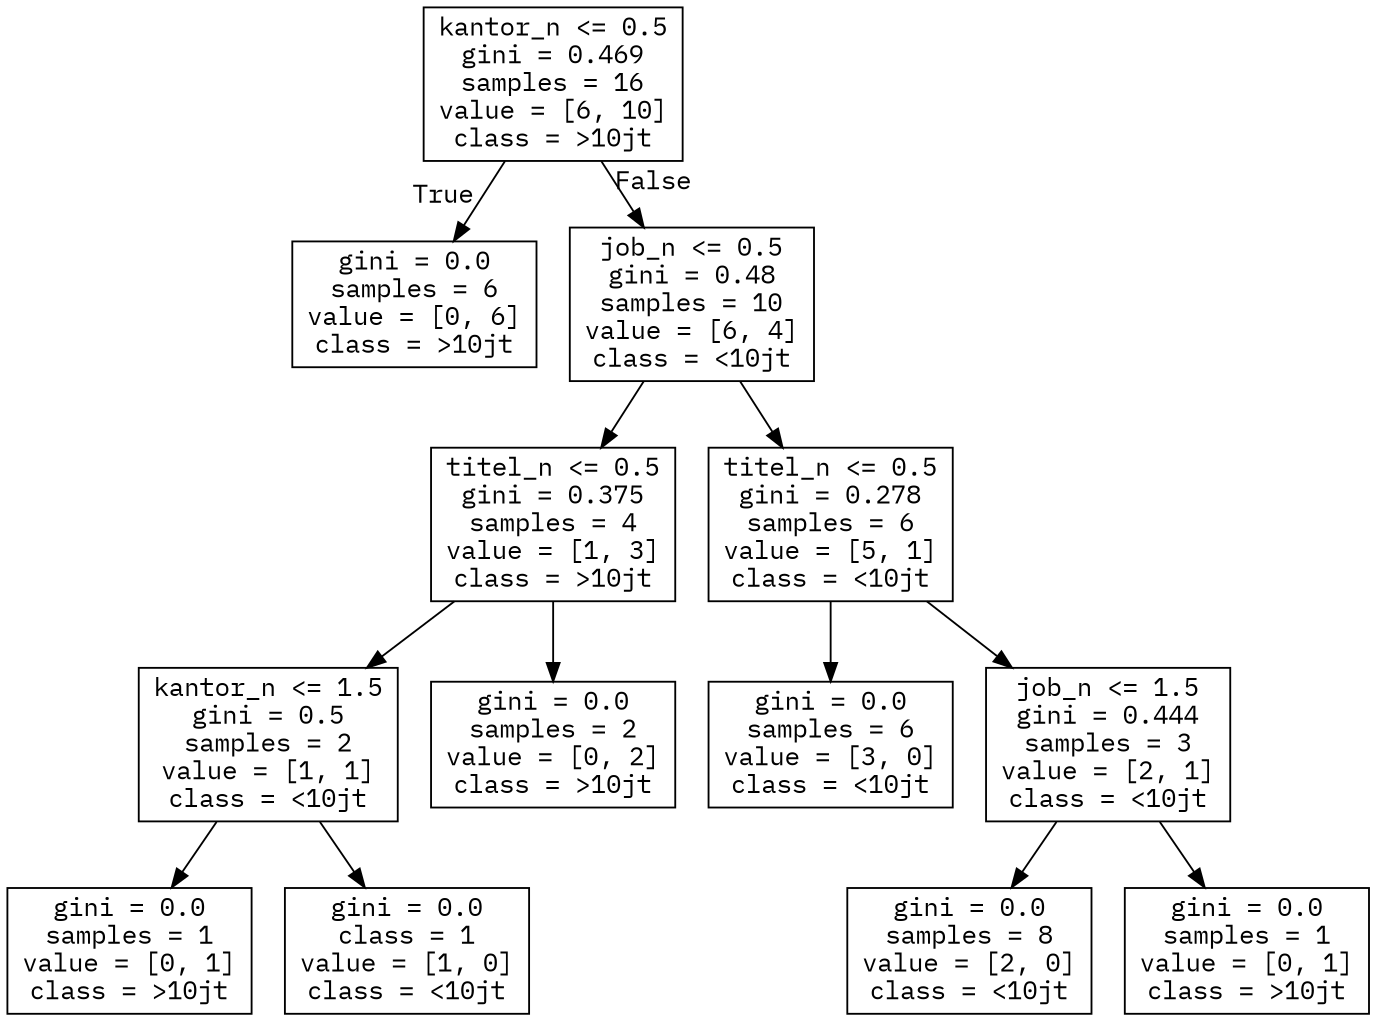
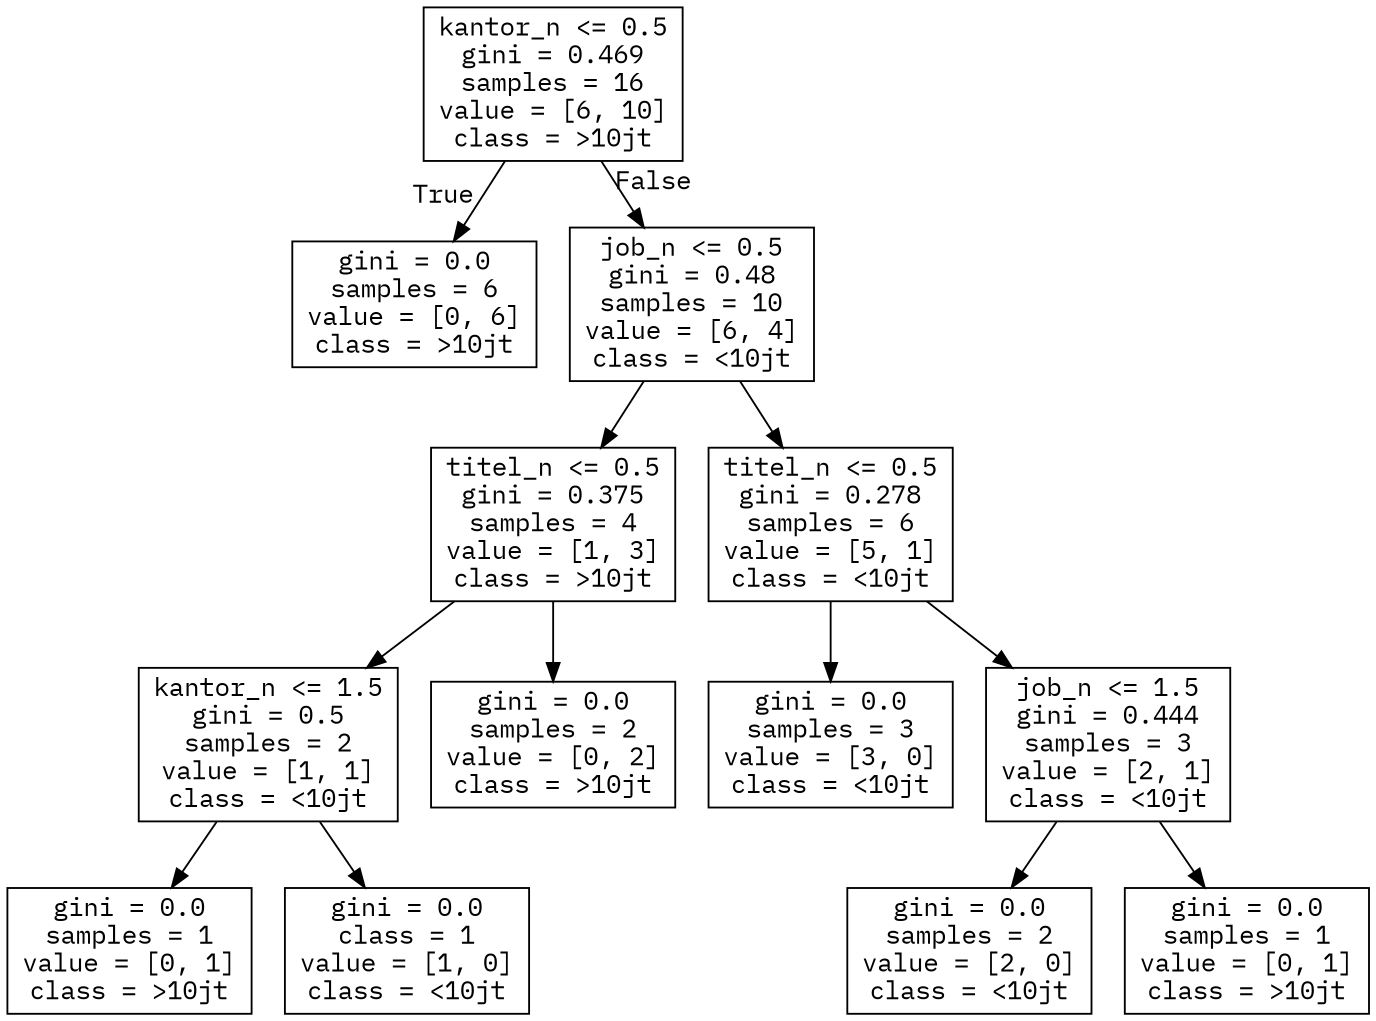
node "gini = 0.0 samples = 6 value = [3, 0] class = <10jt": label "gini = 0.0 samples = 6 value = [3, 0] class = <10jt" -> "gini = 0.0 samples = 3 value = [3, 0] class = <10jt"
node "gini = 0.0 samples = 8 value = [2, 0] class = <10jt": label "gini = 0.0 samples = 8 value = [2, 0] class = <10jt" -> "gini = 0.0 samples = 2 value = [2, 0] class = <10jt"
